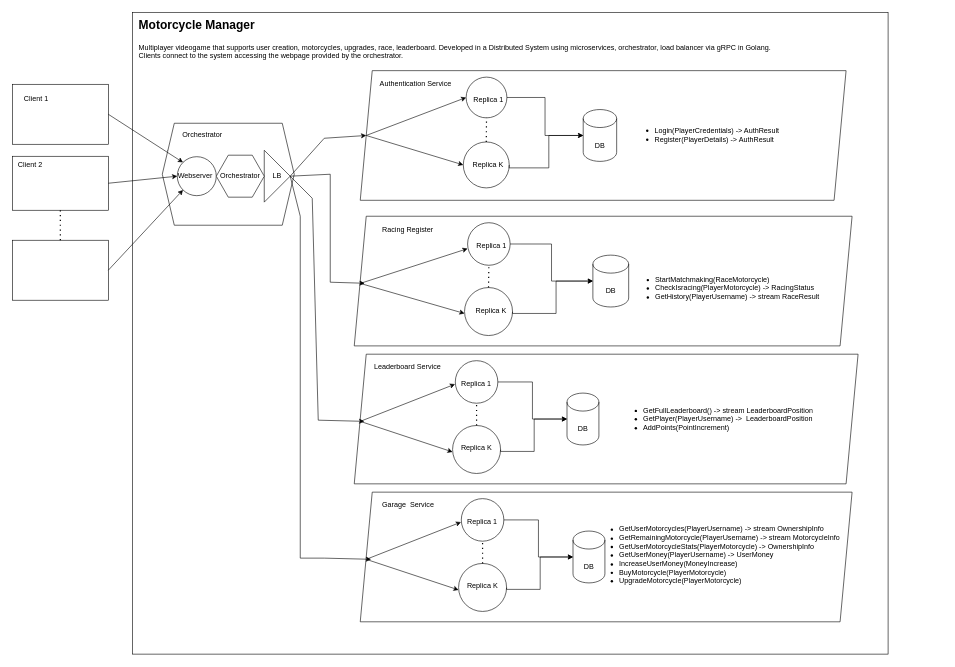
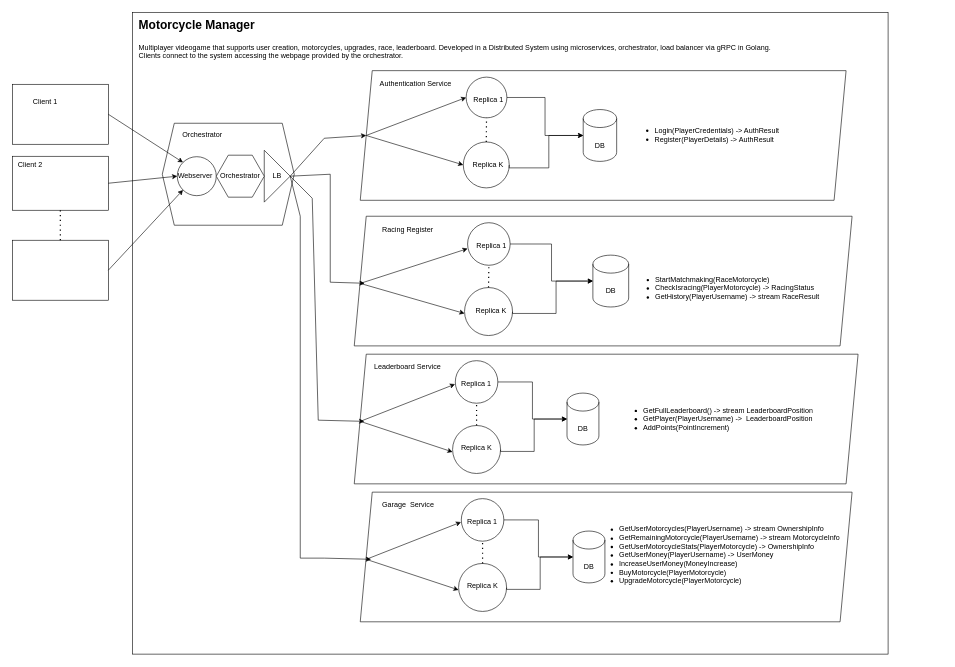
node "Client 1": moved (36, 99) -> (45, 102)
